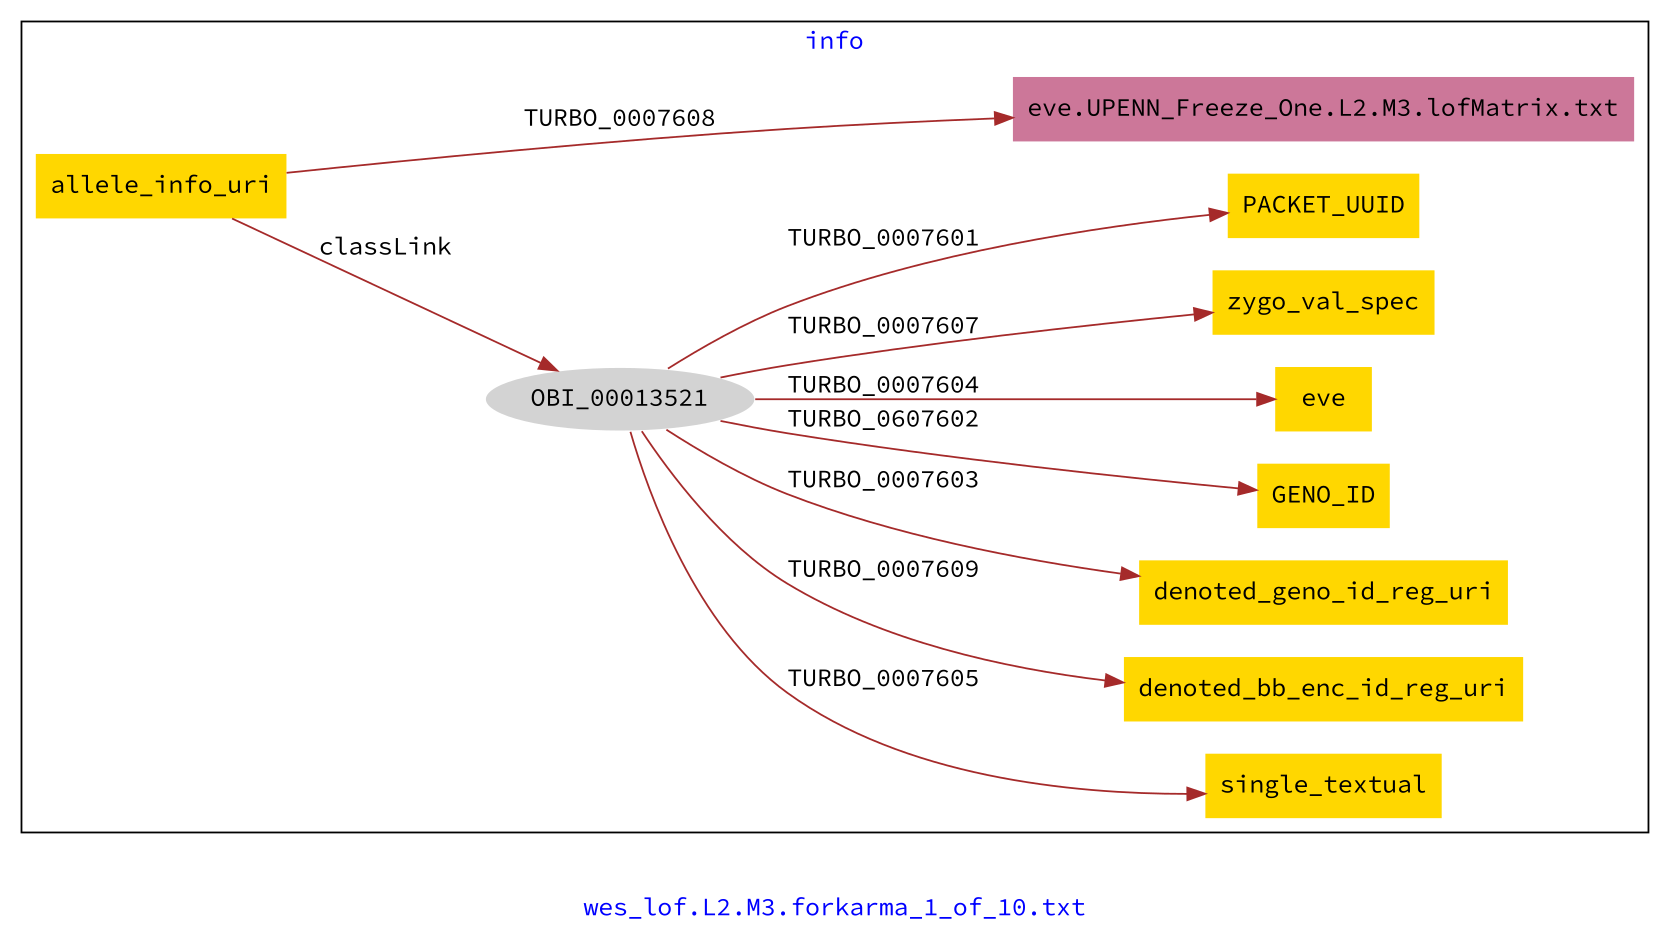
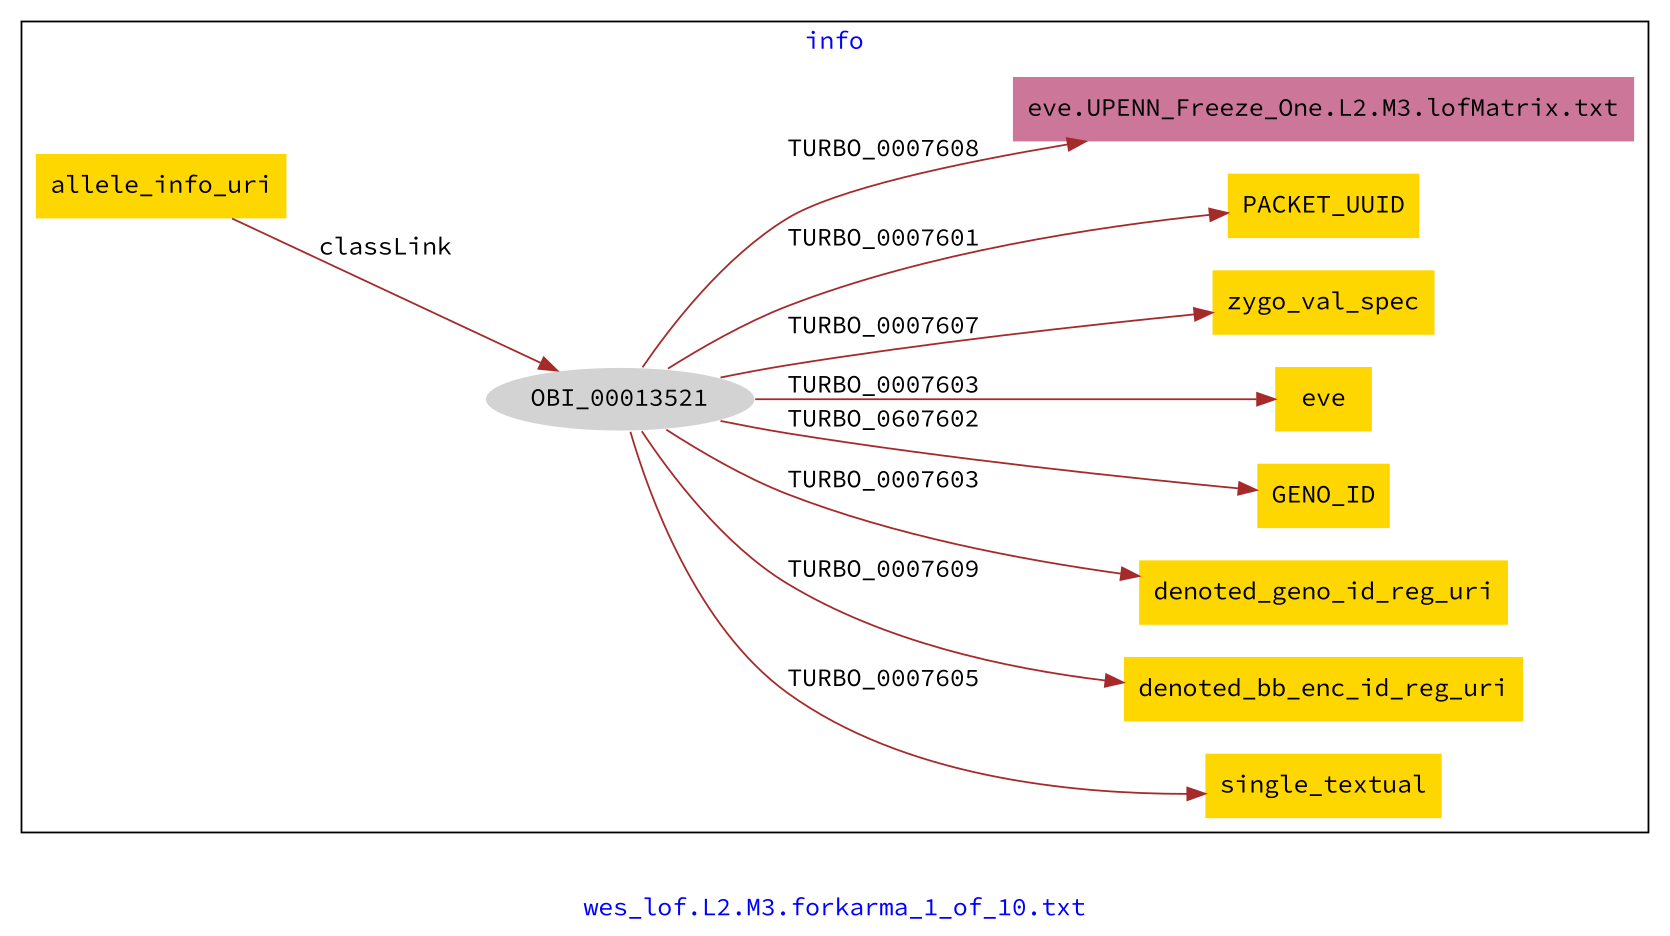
edge "allele_info_uri" -> "eve.UPENN_Freeze_One.L2.M3.lofMatrix.txt": now "OBI_00013521" -> "eve.UPENN_Freeze_One.L2.M3.lofMatrix.txt"
edge "OBI_00013521" -> "eve": label "TURBO_0007604" -> "TURBO_0007603"
